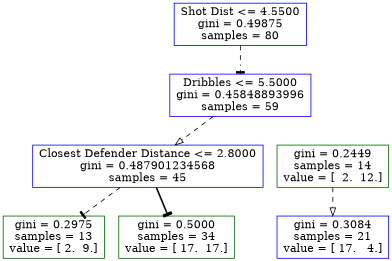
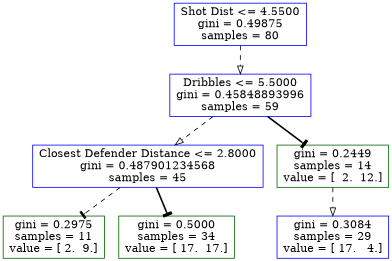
edge "Shot Dist <= 4.5500 gini = 0.49875 samples = 80" -> "Dribbles <= 5.5000 gini = 0.45848893996 samples = 59": arrowhead tee -> onormal
edge "Dribbles <= 5.5000 gini = 0.45848893996 samples = 59" -> "gini = 0.2449 samples = 14 value = [  2.  12.]": added
node "gini = 0.2975 samples = 13 value = [ 2.  9.]": label "gini = 0.2975 samples = 13 value = [ 2.  9.]" -> "gini = 0.2975 samples = 11 value = [ 2.  9.]"
node "gini = 0.3084 samples = 21 value = [ 17.   4.]": label "gini = 0.3084 samples = 21 value = [ 17.   4.]" -> "gini = 0.3084 samples = 29 value = [ 17.   4.]"
